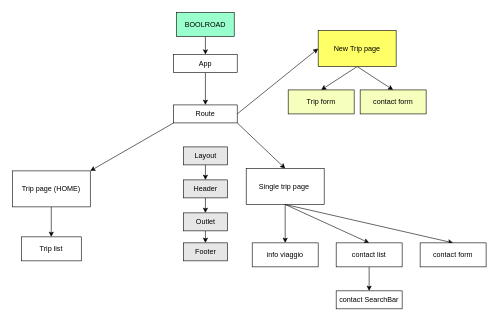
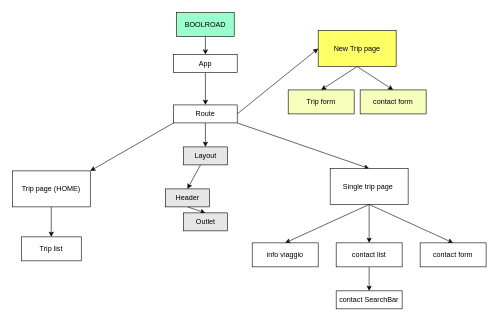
edge "Route" -> "Layout": added
node "Single trip page": moved (285, 186) -> (369, 186)
node "Header": moved (206, 189) -> (188, 198)
edge "Outlet" -> "Footer": removed
node "Footer": removed
